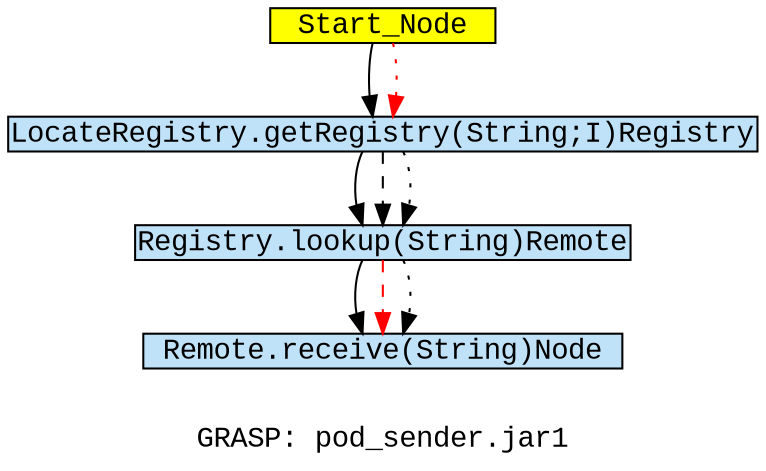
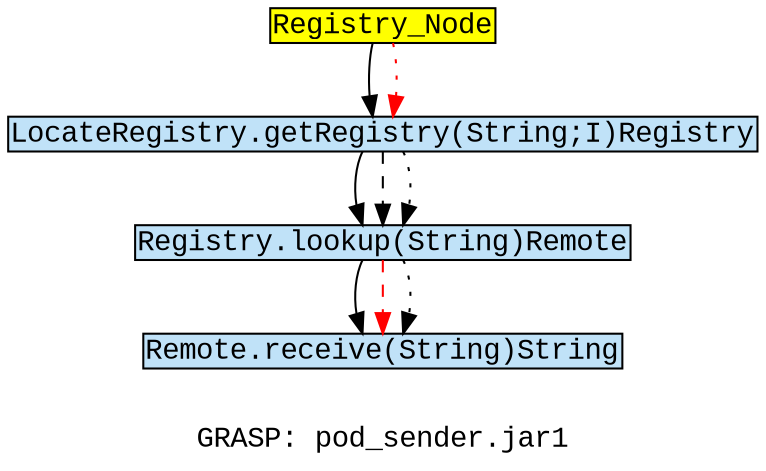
node "Start_Node": label "Start_Node" -> "Registry_Node"
node "Remote.receive(String)Node": label "Remote.receive(String)Node" -> "Remote.receive(String)String"
